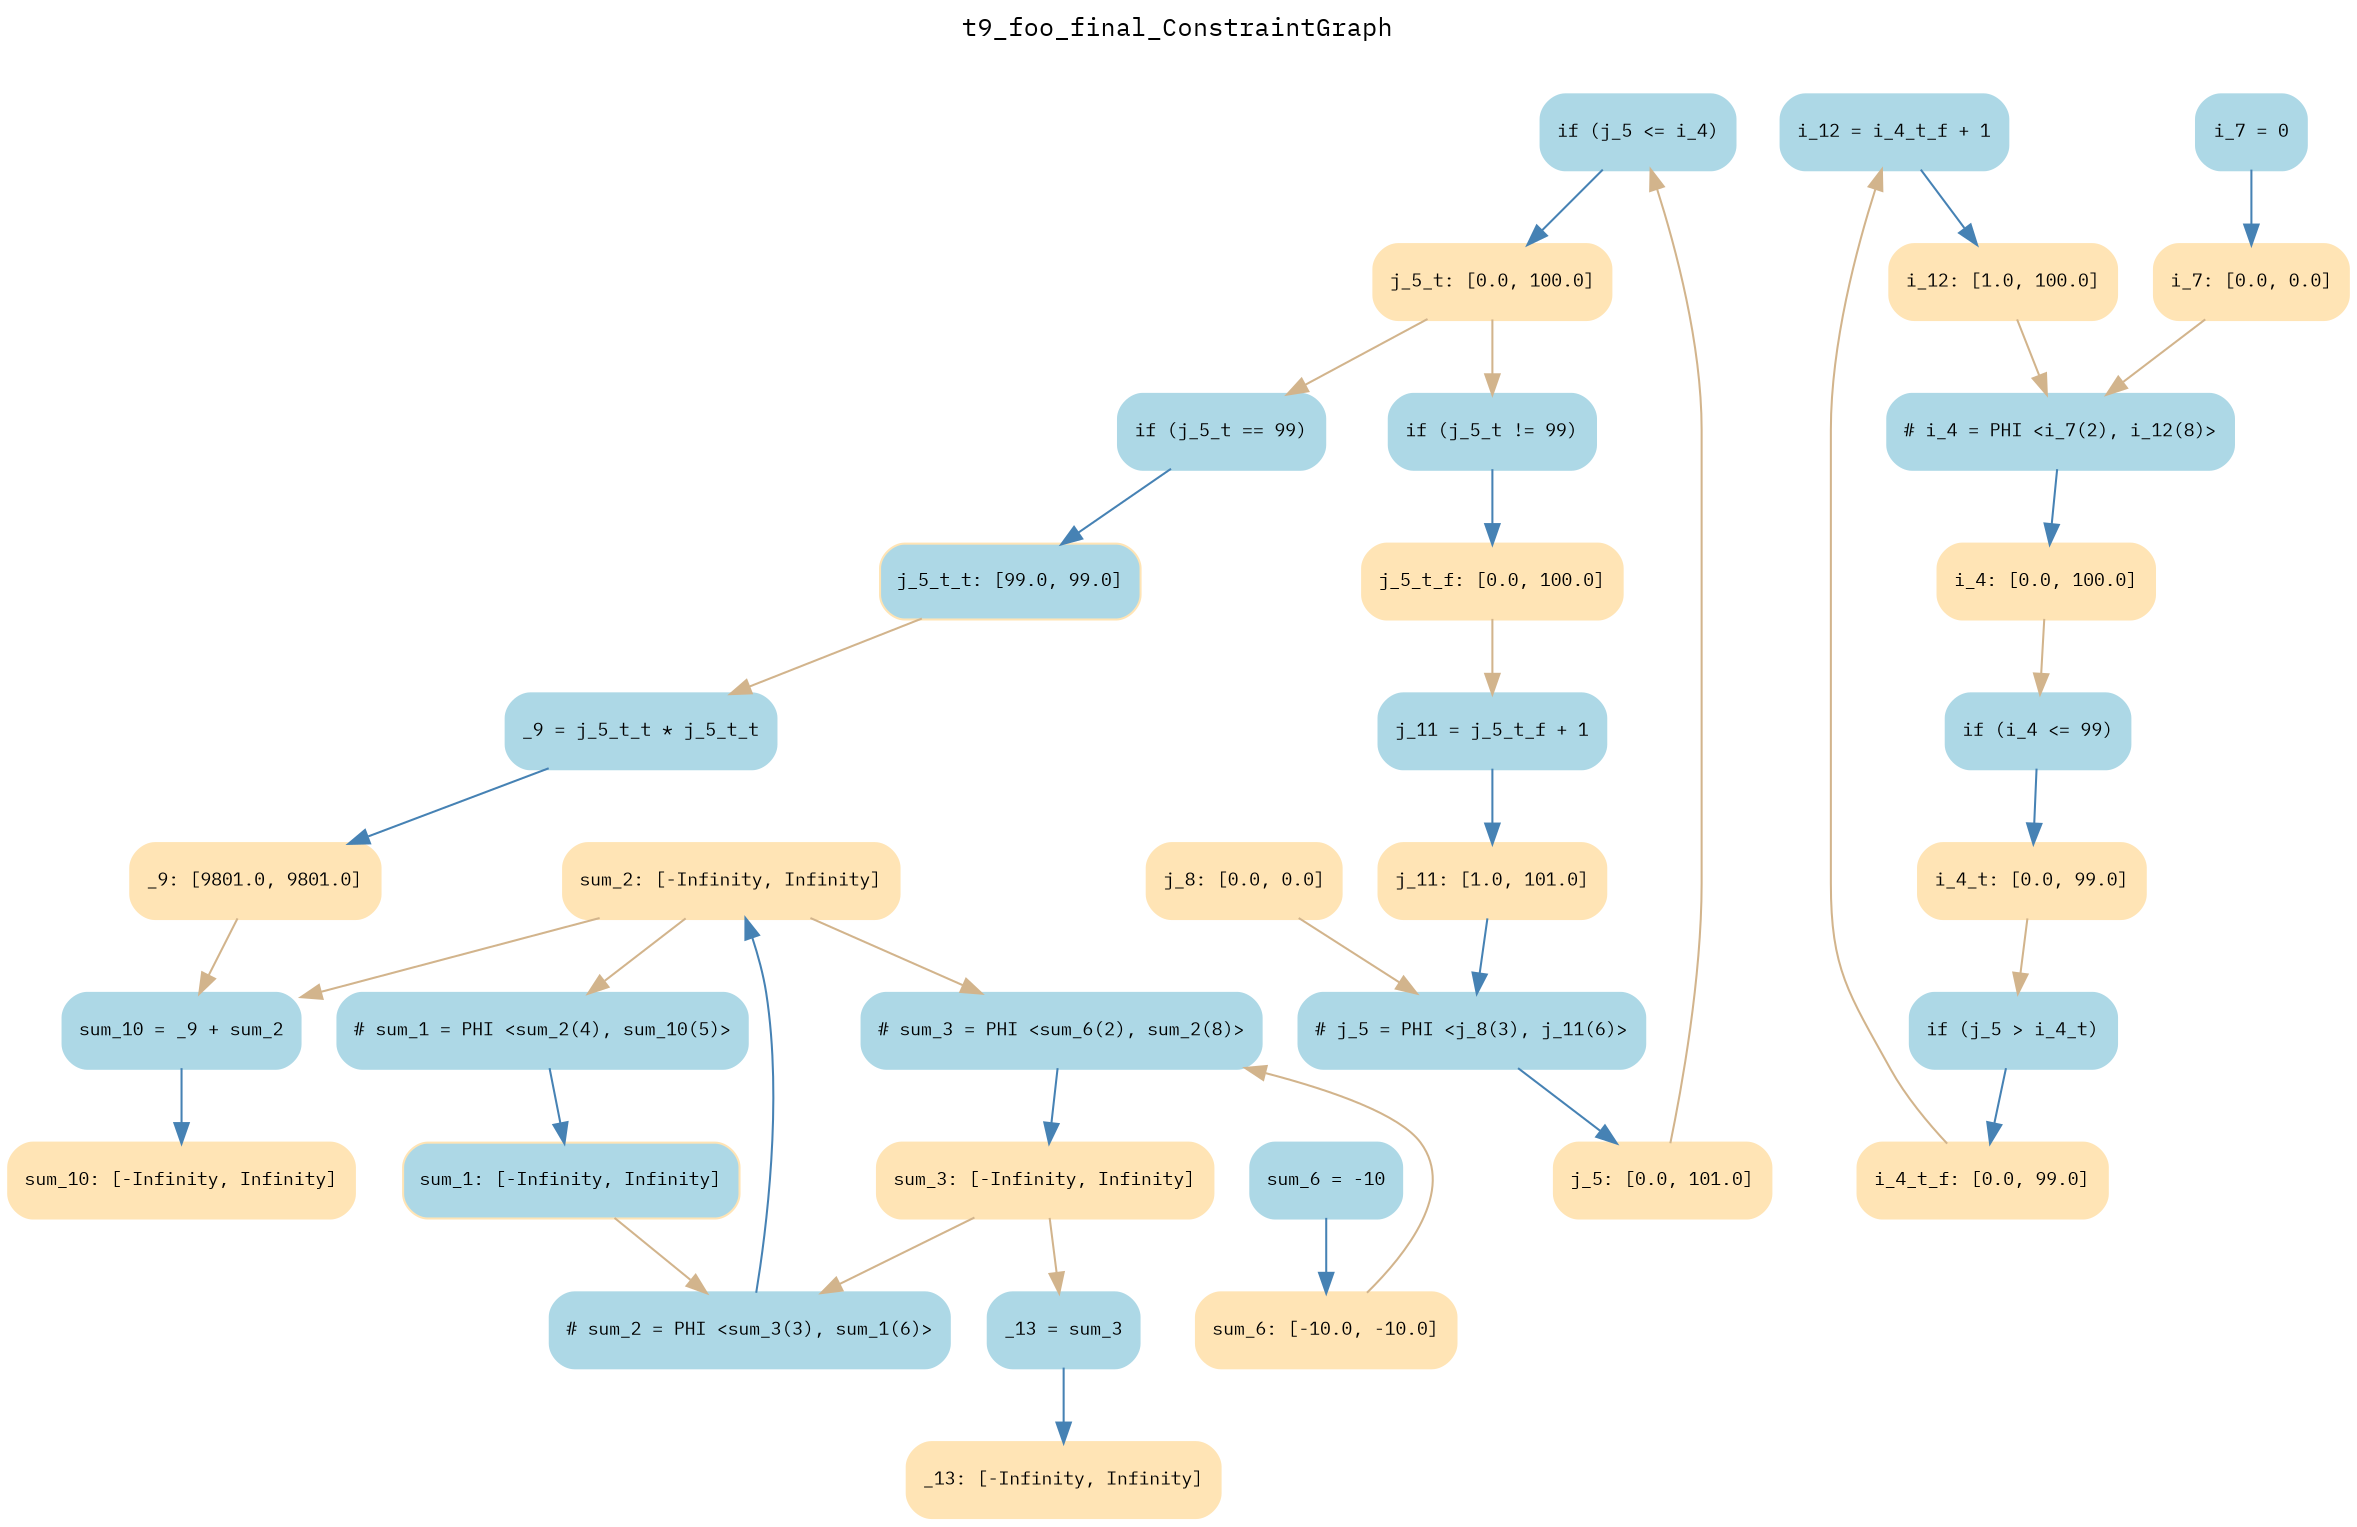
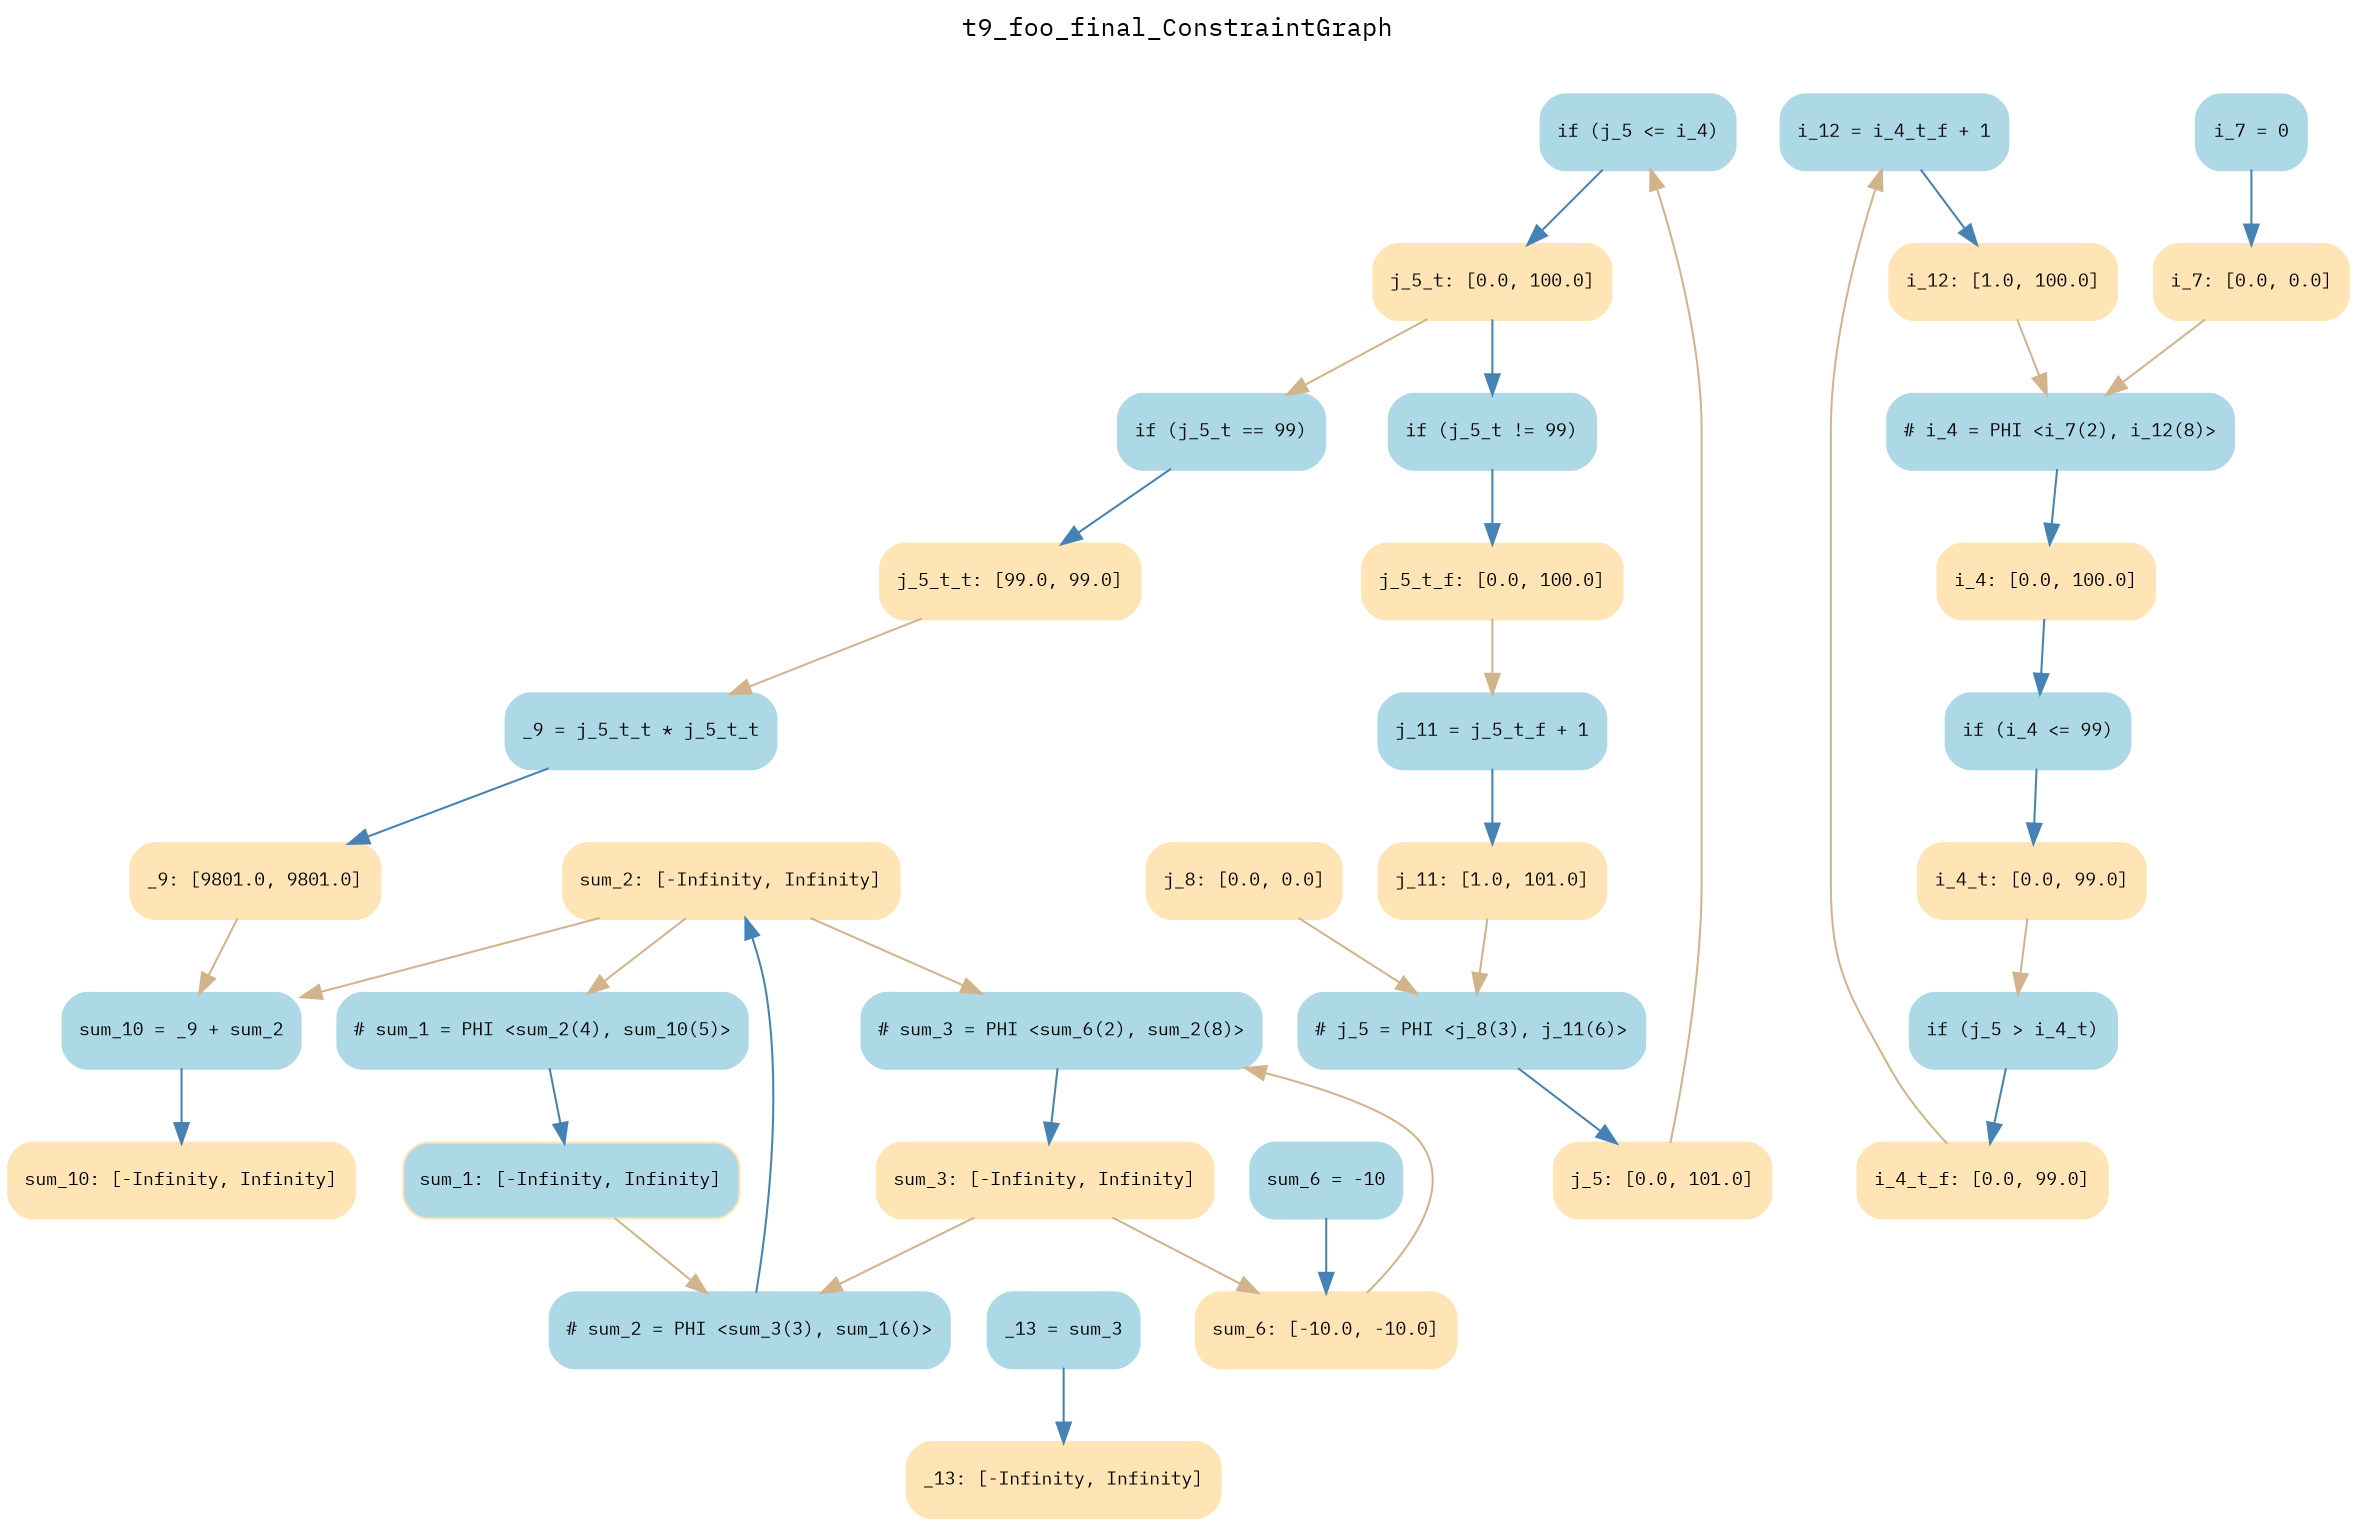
edge "j_5_t: [0.0, 100.0]" -> "if (j_5_t != 99)": color tan -> steelblue
node "j_5_t_t: [99.0, 99.0]": fillcolor lightblue -> moccasin
edge "i_4: [0.0, 100.0]" -> "if (i_4 <= 99)": color tan -> steelblue
edge "j_11: [1.0, 101.0]" -> "# j_5 = PHI <j_8(3), j_11(6)>": color steelblue -> tan
edge "sum_3: [-Infinity, Infinity]" -> "_13 = sum_3": now "sum_3: [-Infinity, Infinity]" -> "sum_6: [-10.0, -10.0]"
